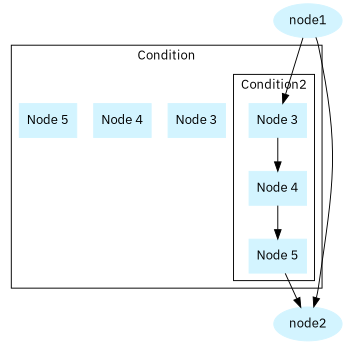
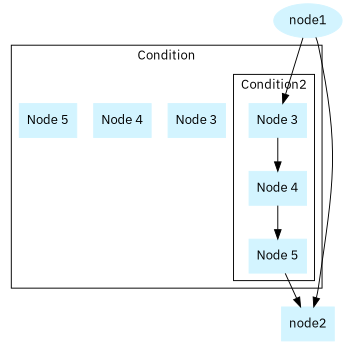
node "node2": shape ellipse -> box
